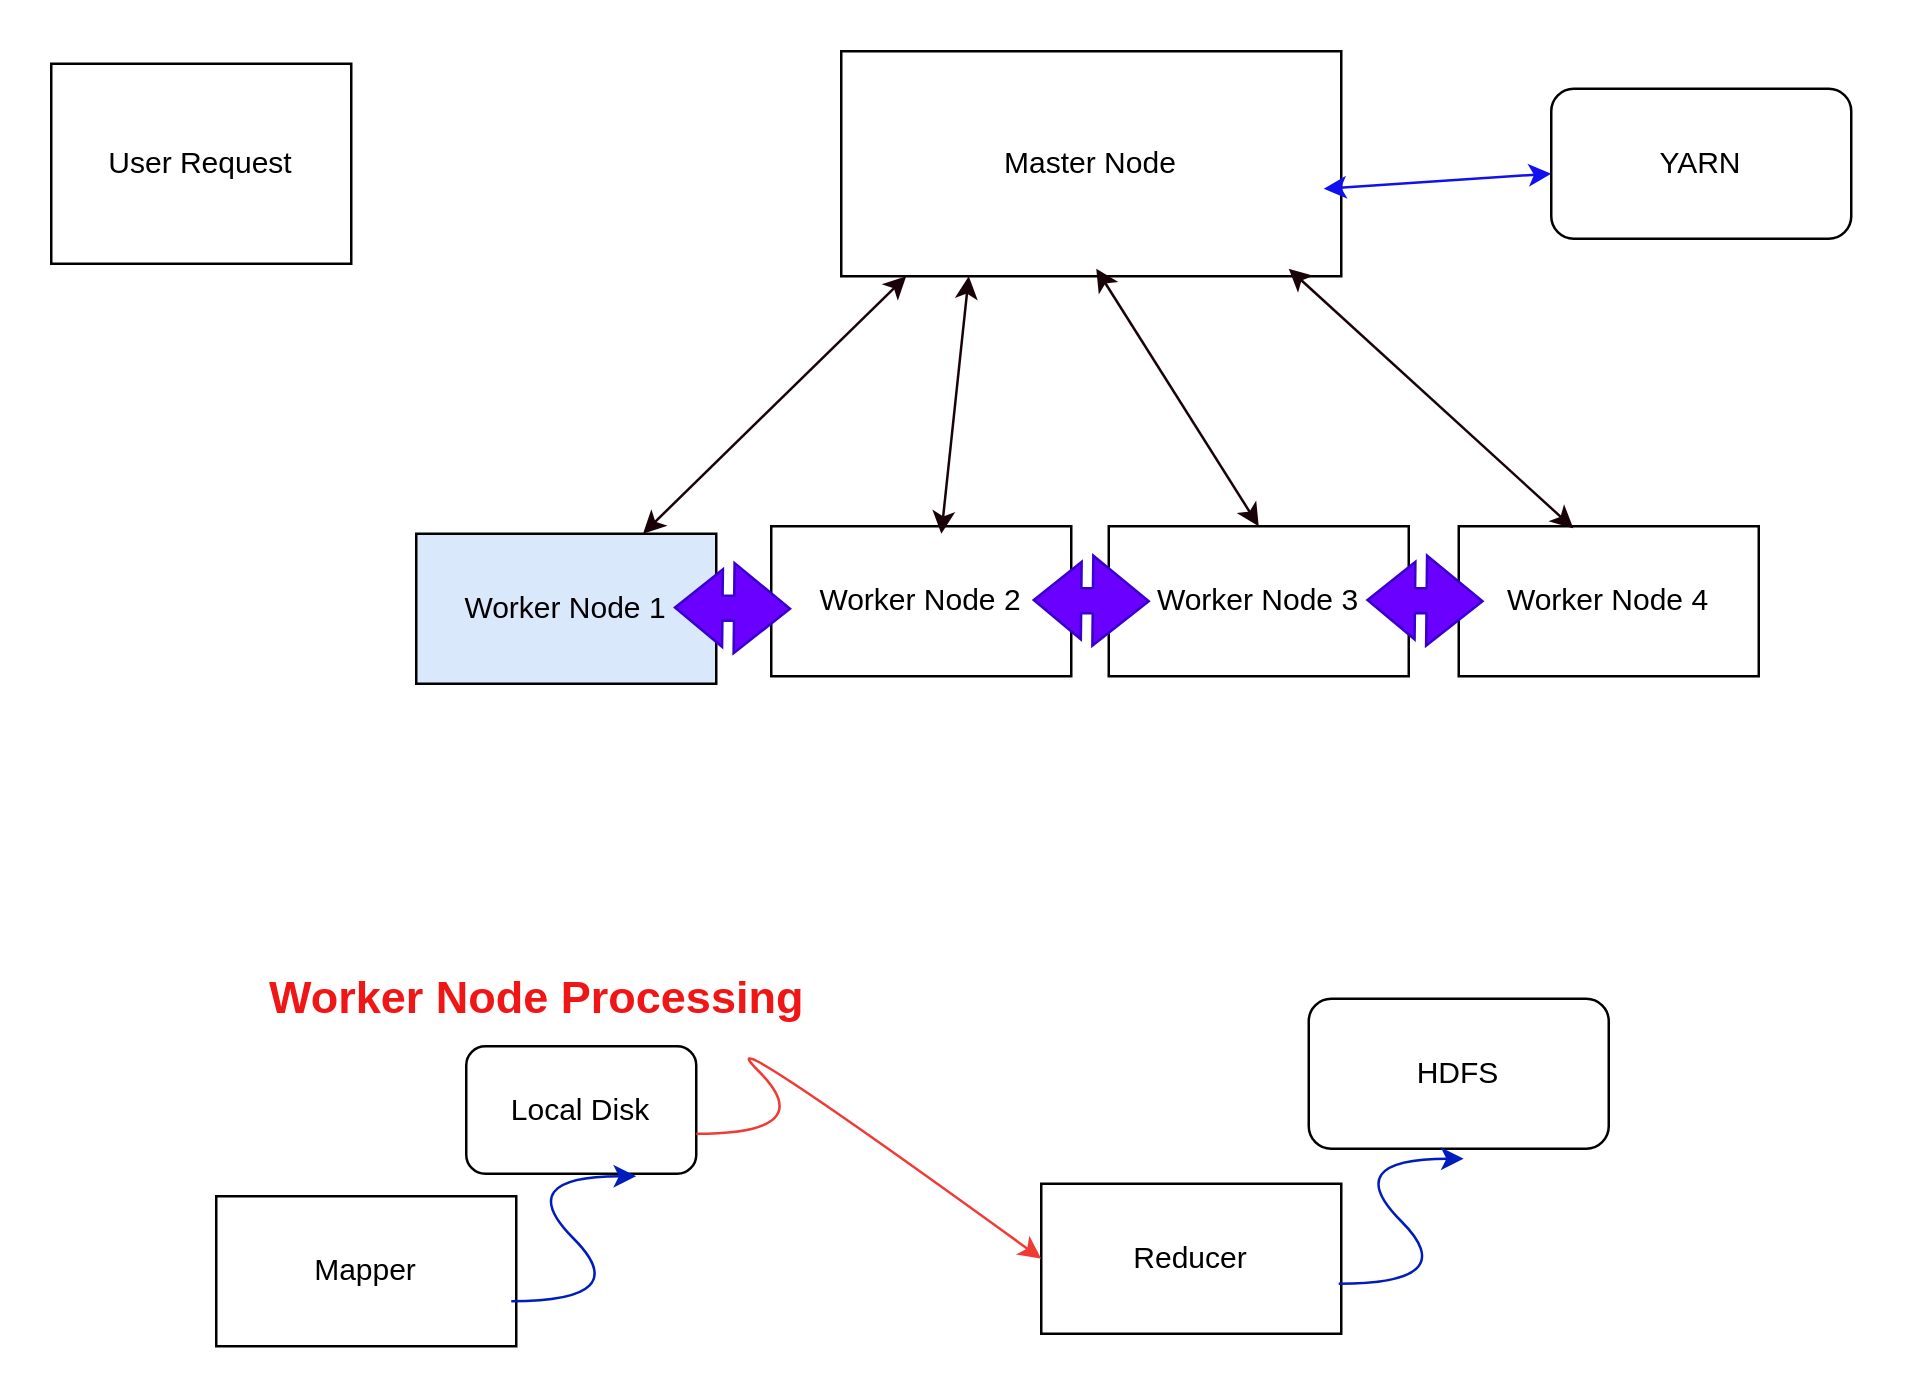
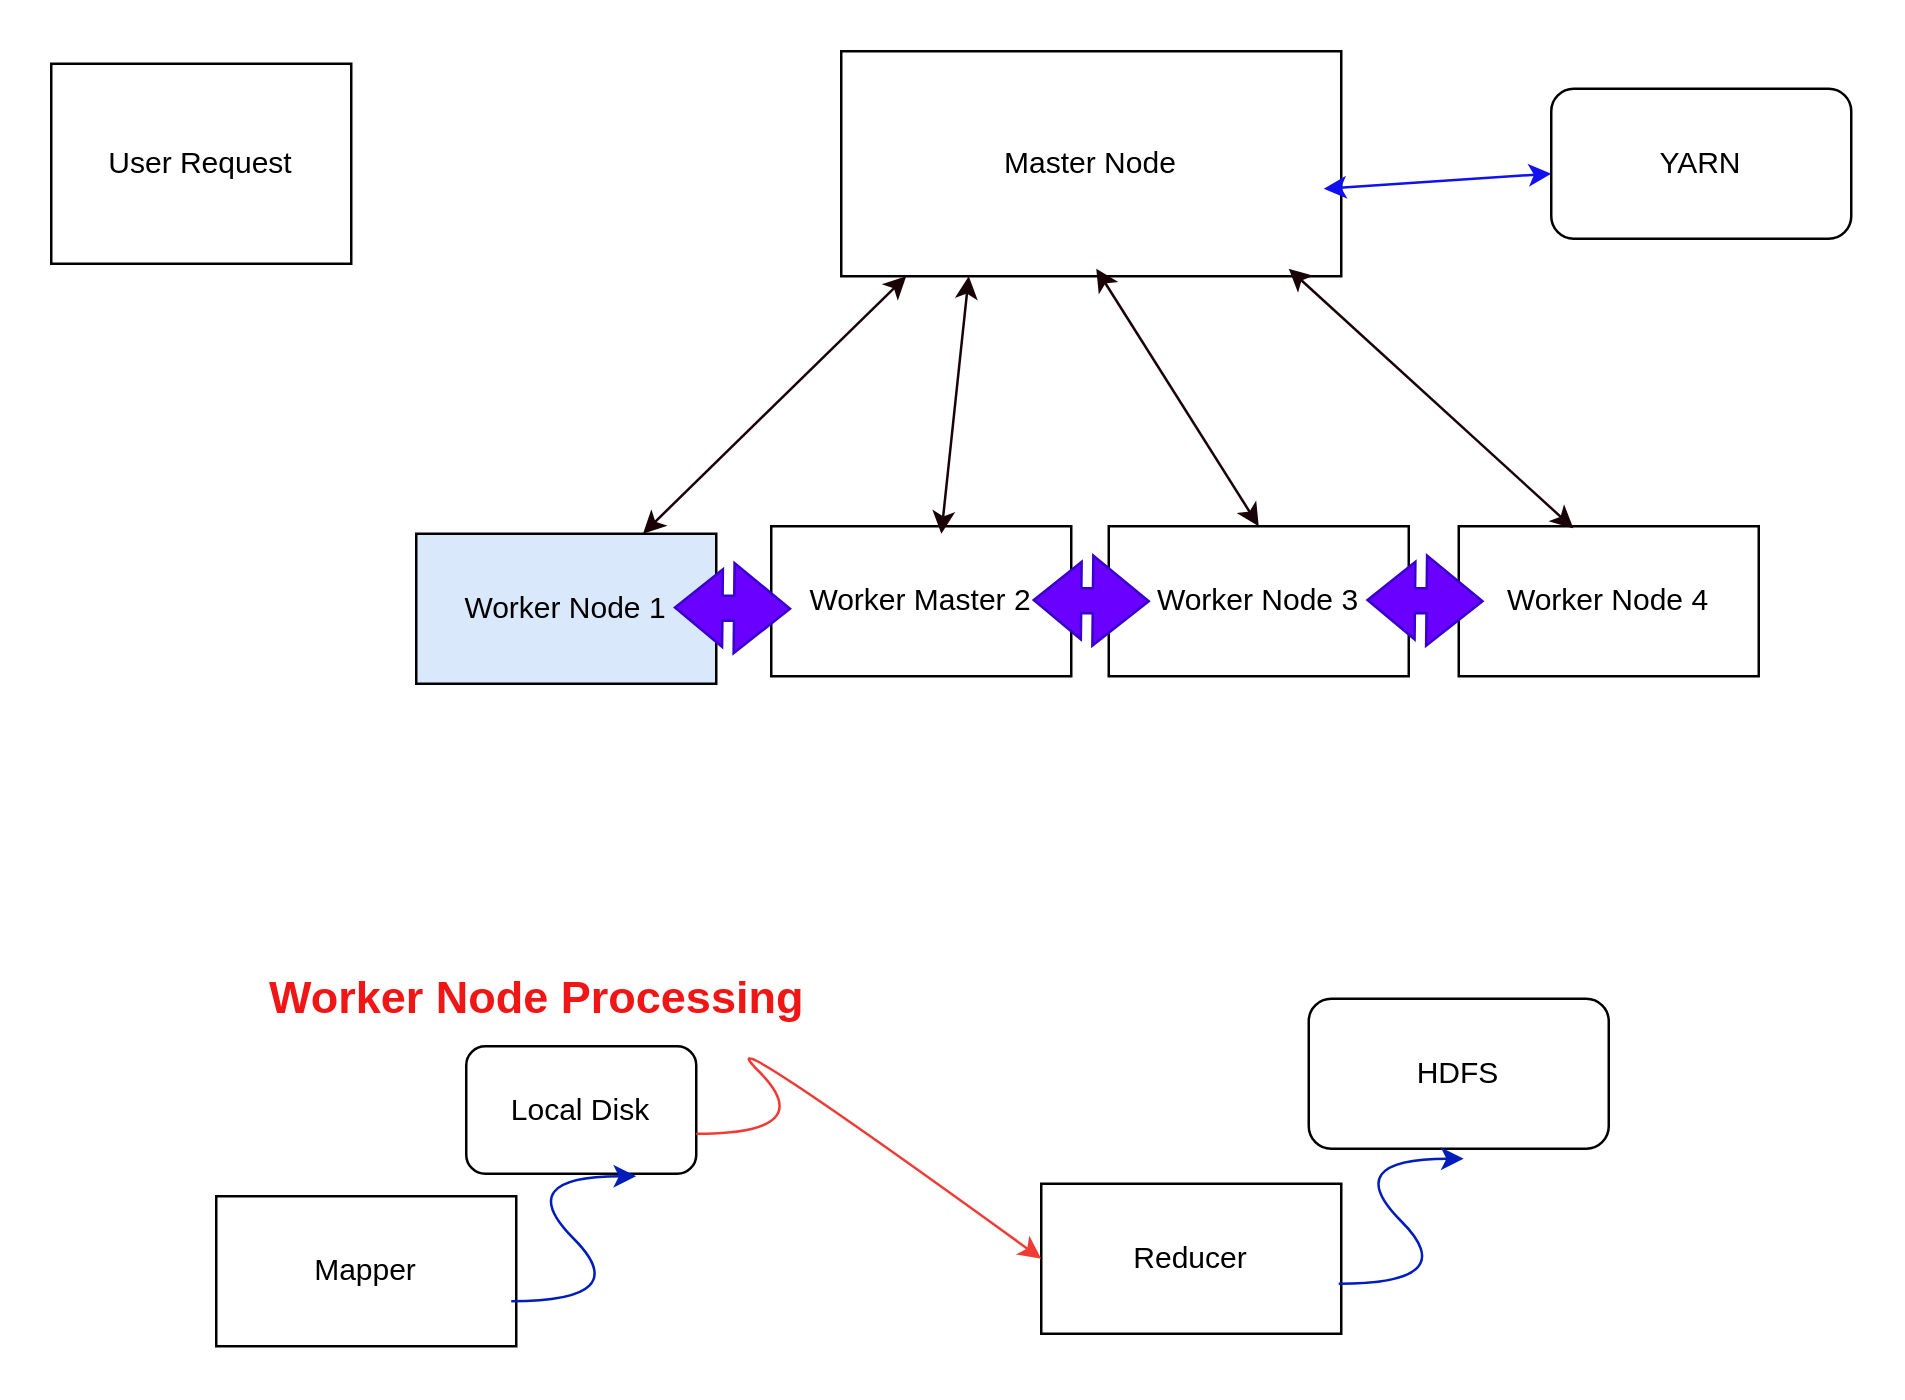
node "Worker Node 2": label "Worker Node 2" -> "Worker Master 2"
